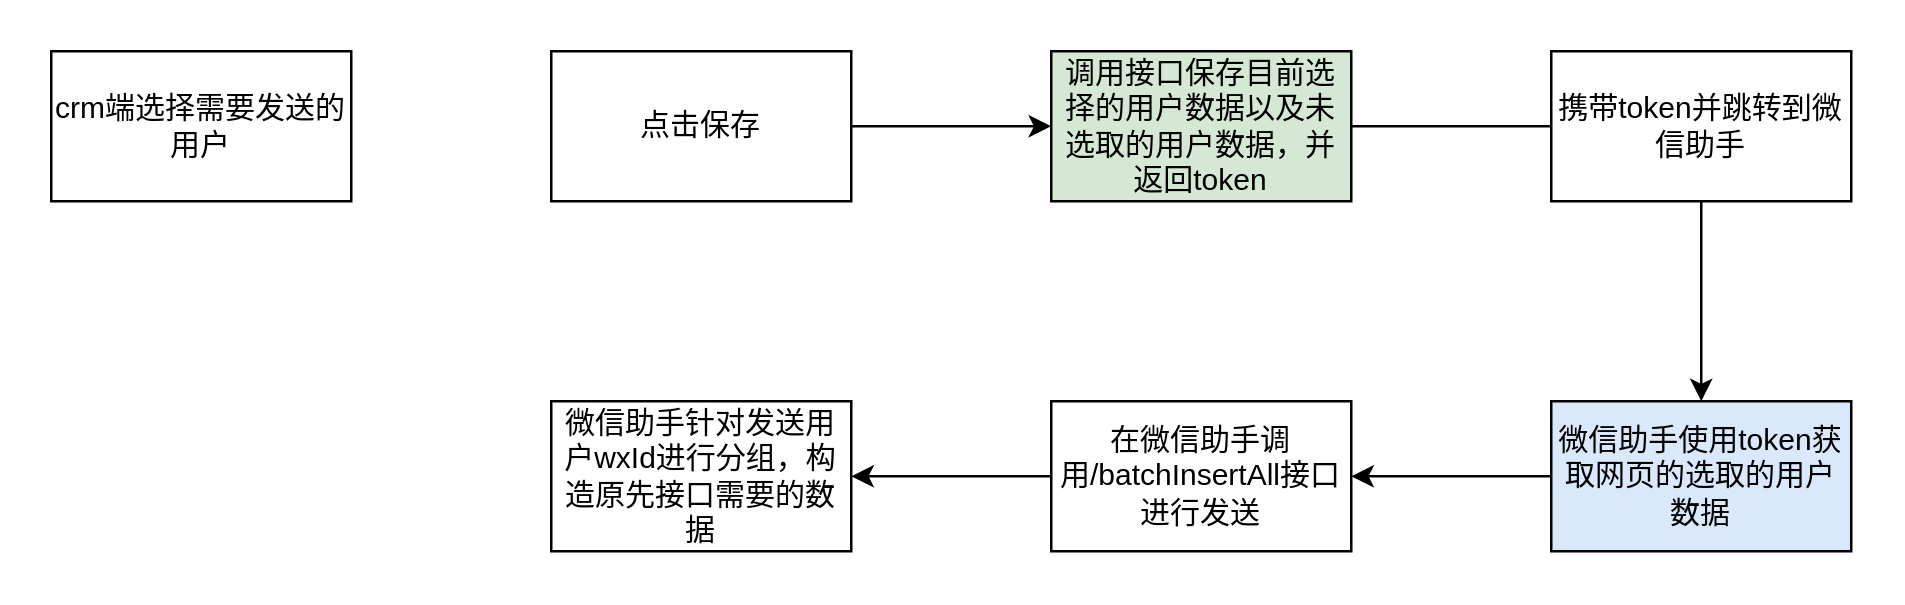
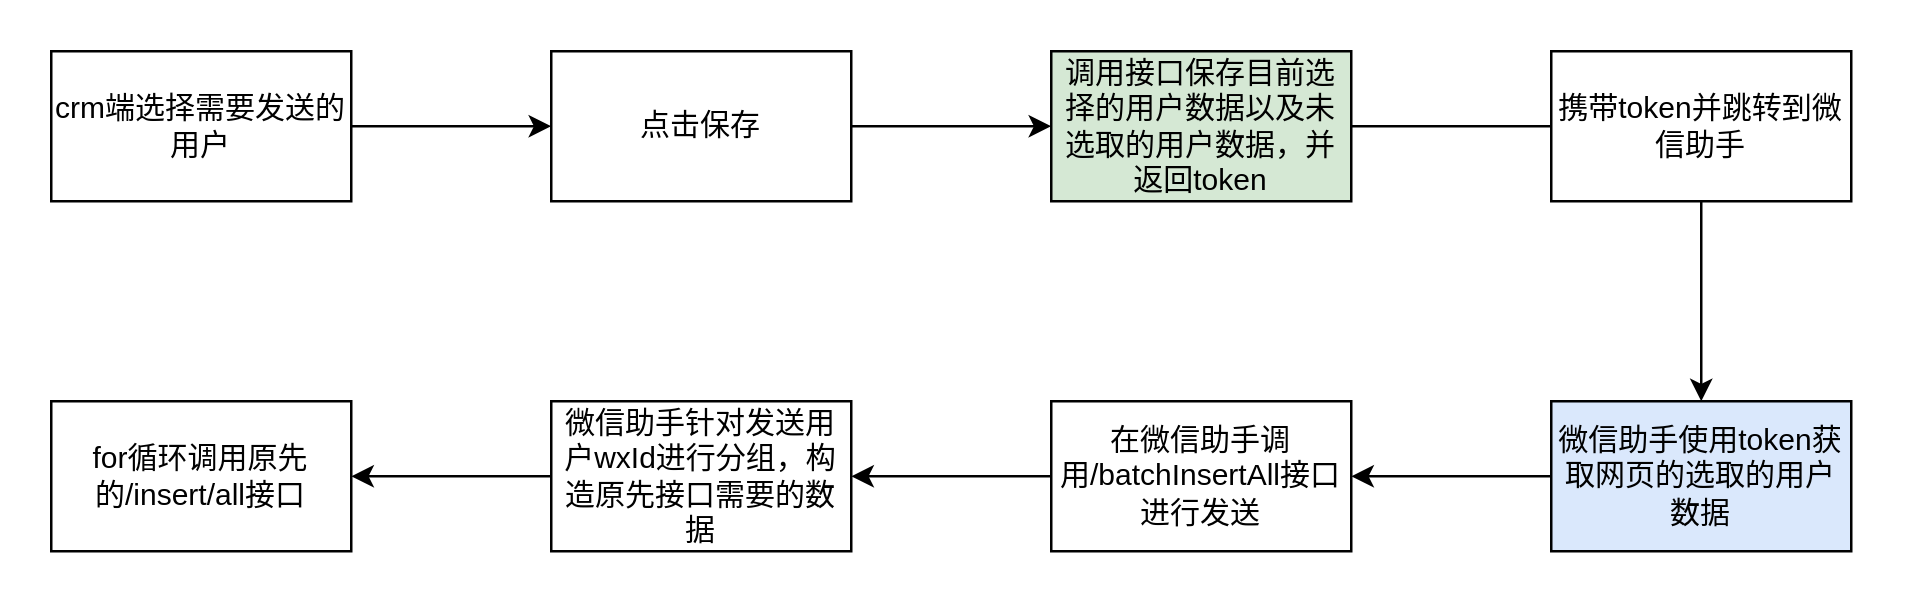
edge "crm端选择需要发送的用户" -> "点击保存": added
node "for循环调用原先的/insert/all接口": added
edge "微信助手针对发送用户wxId进行分组，构造原先接口需要的数据" -> "for循环调用原先的/insert/all接口": added
